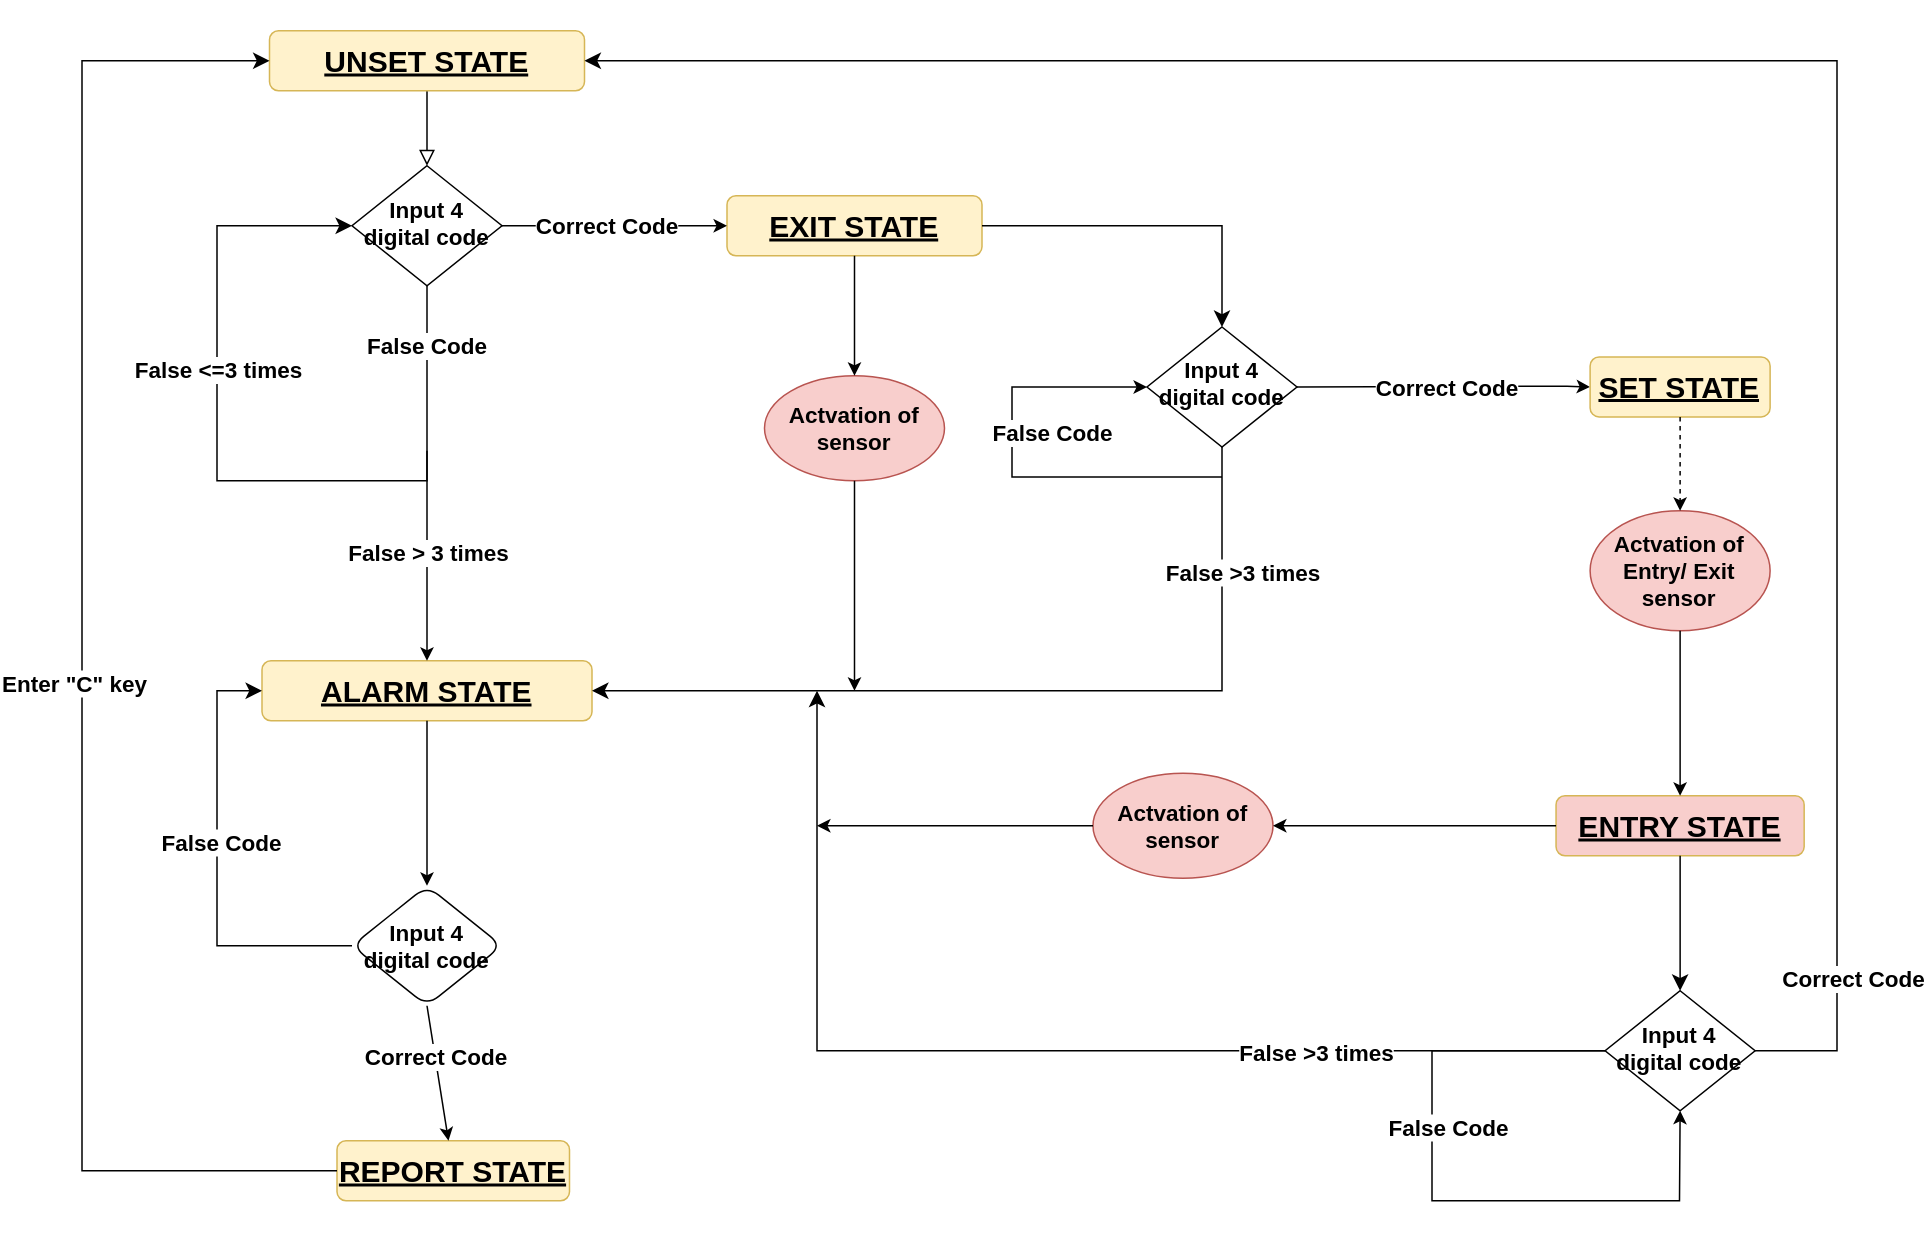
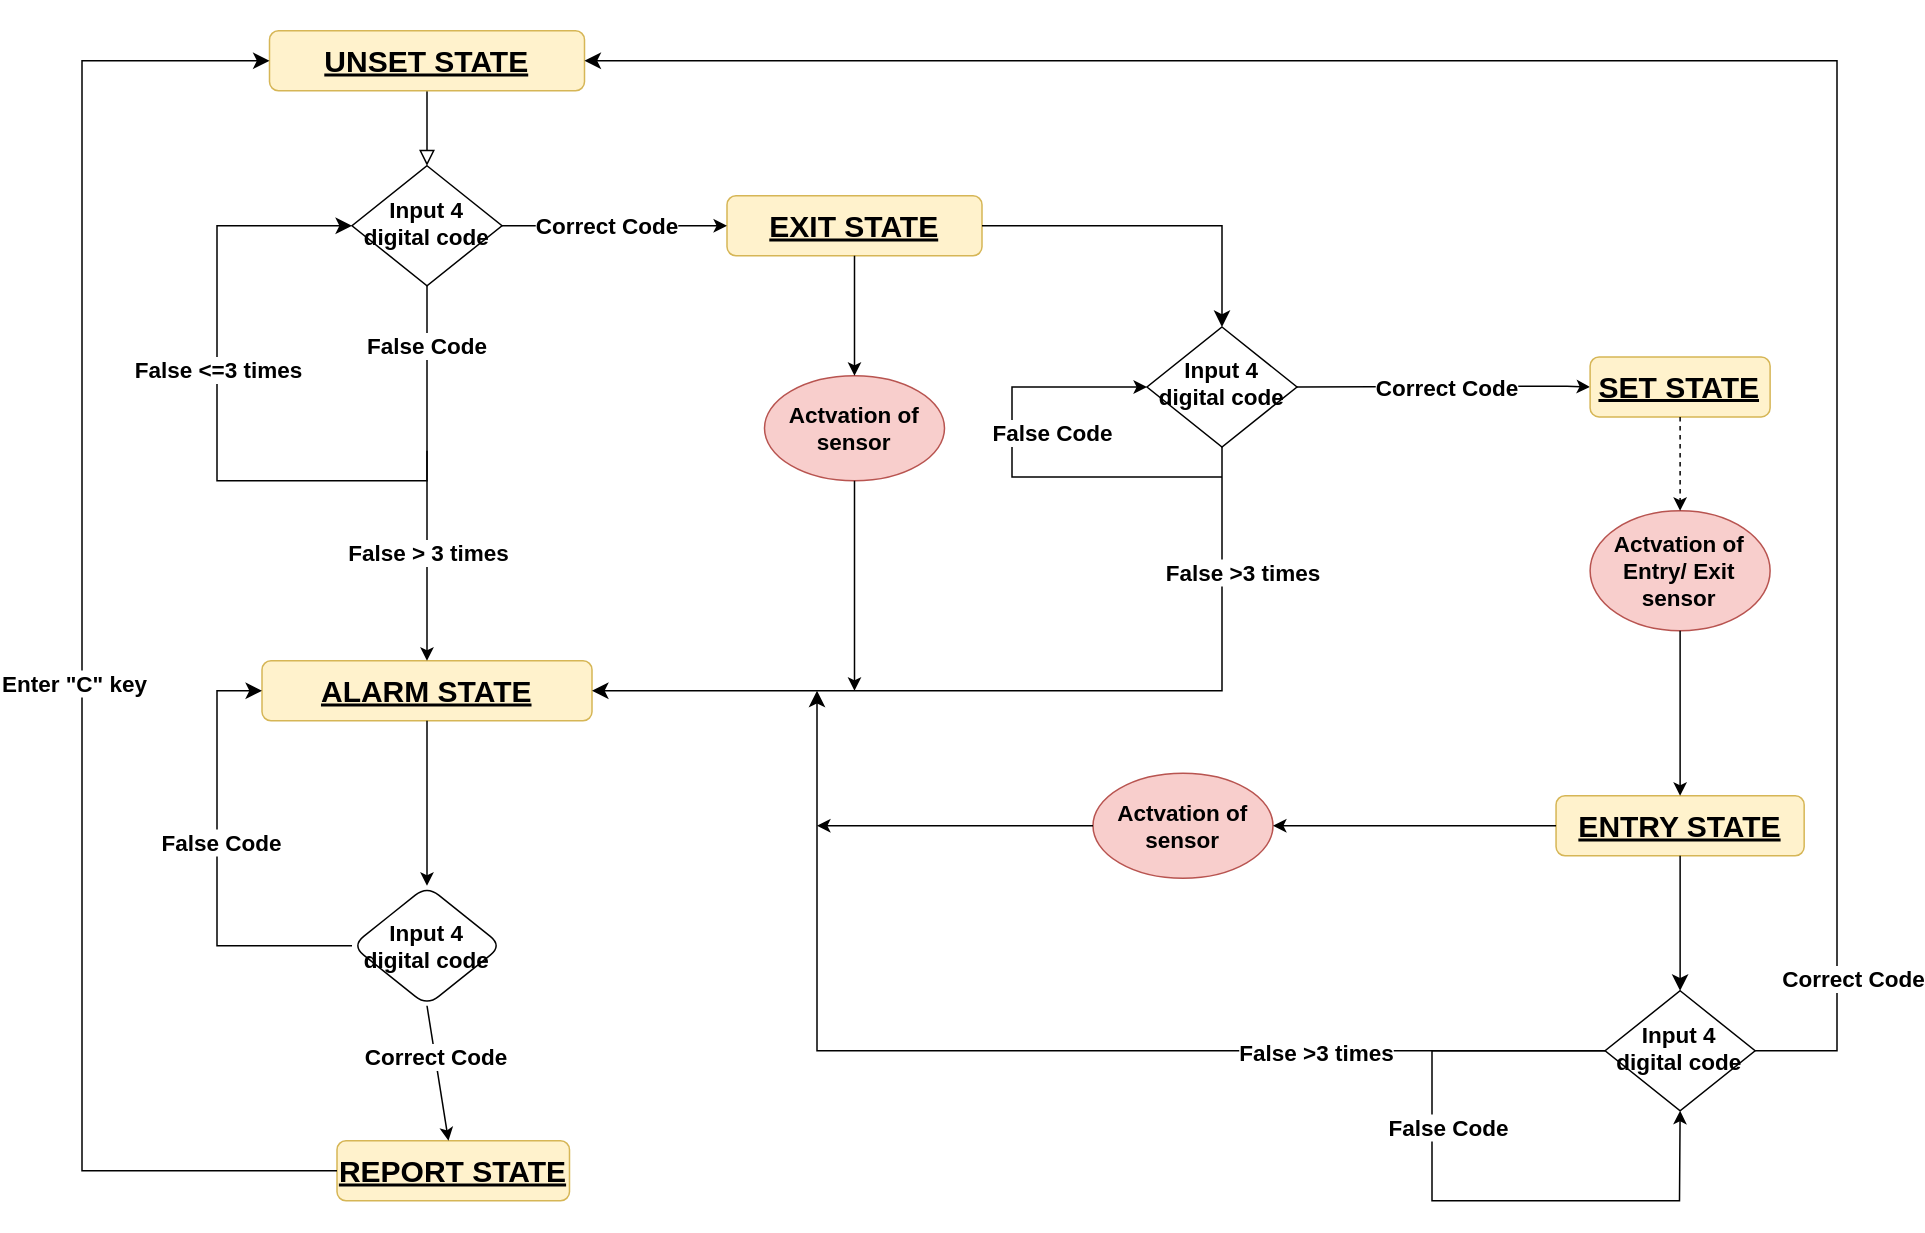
node "ENTRY STATE": fillcolor #f8cecc -> #fff2cc
